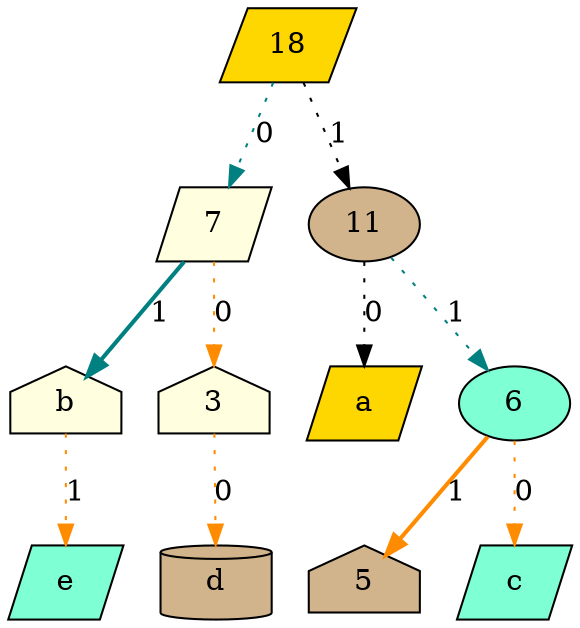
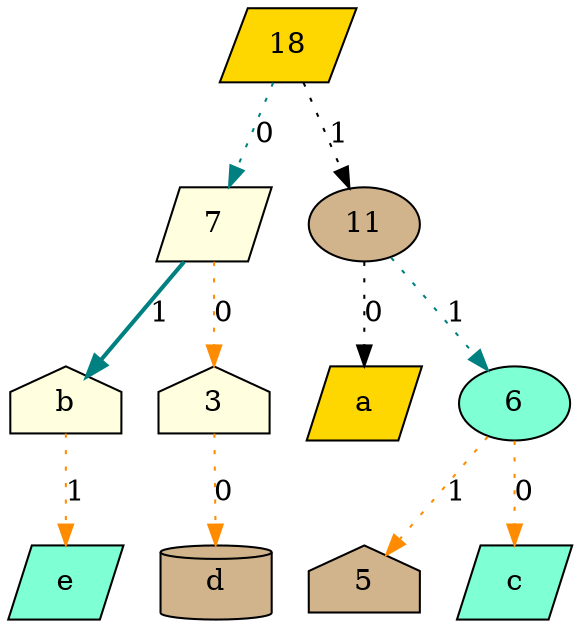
edge "6" -> "5": style bold -> dotted
